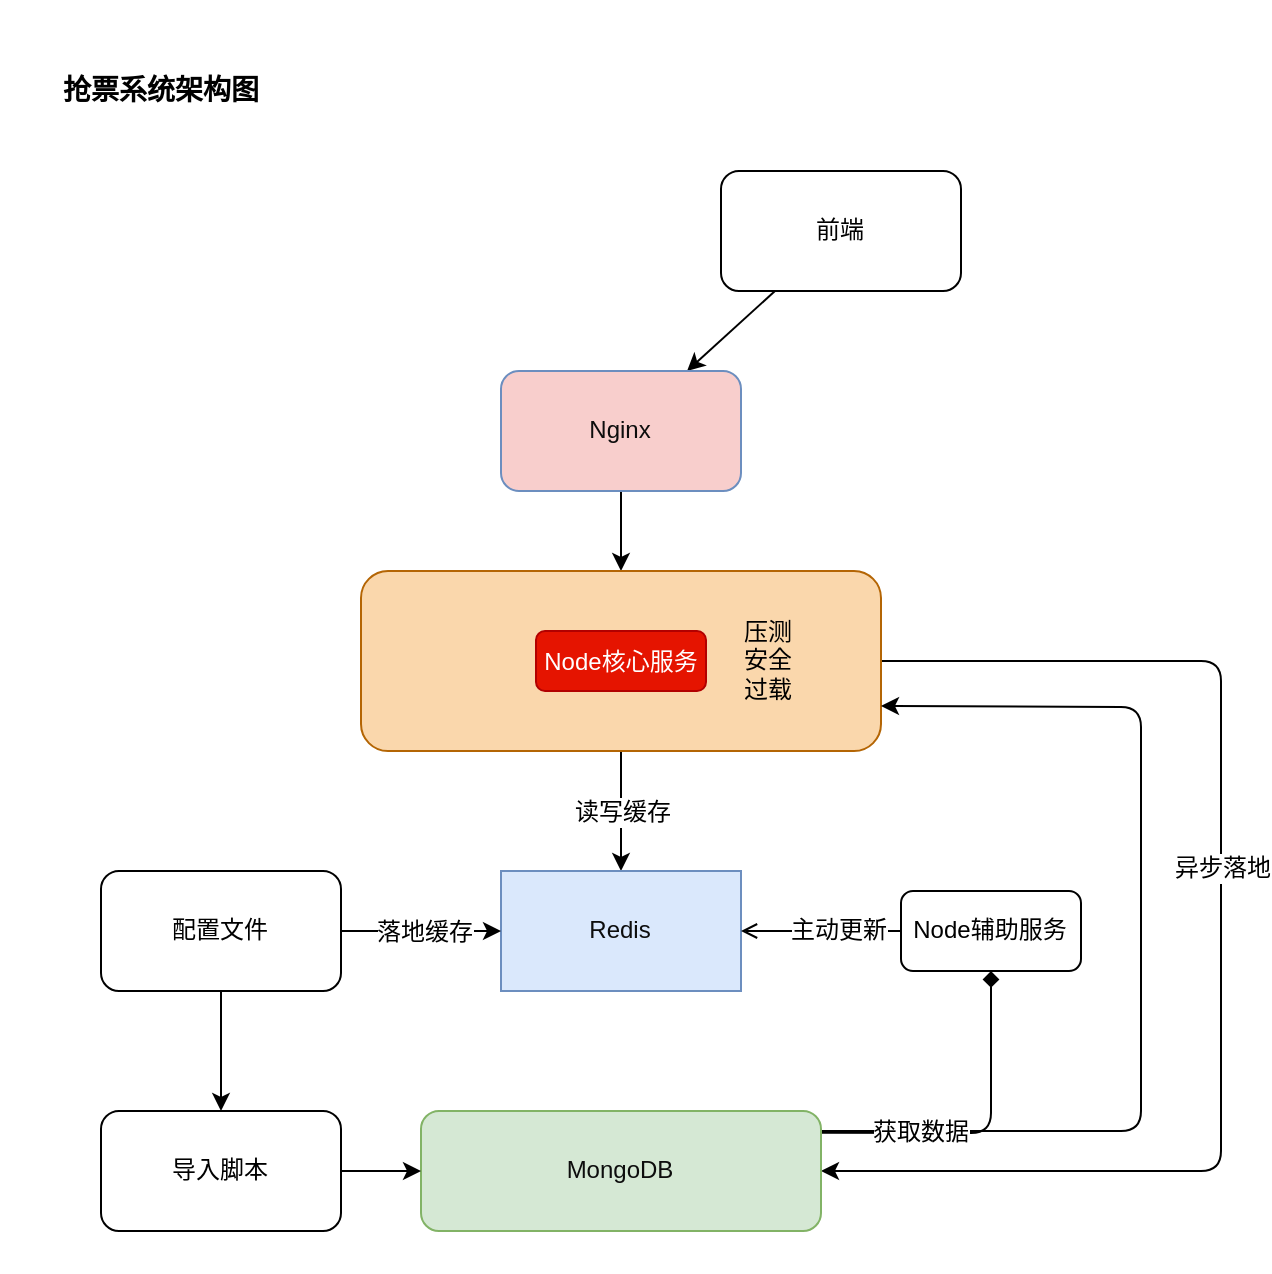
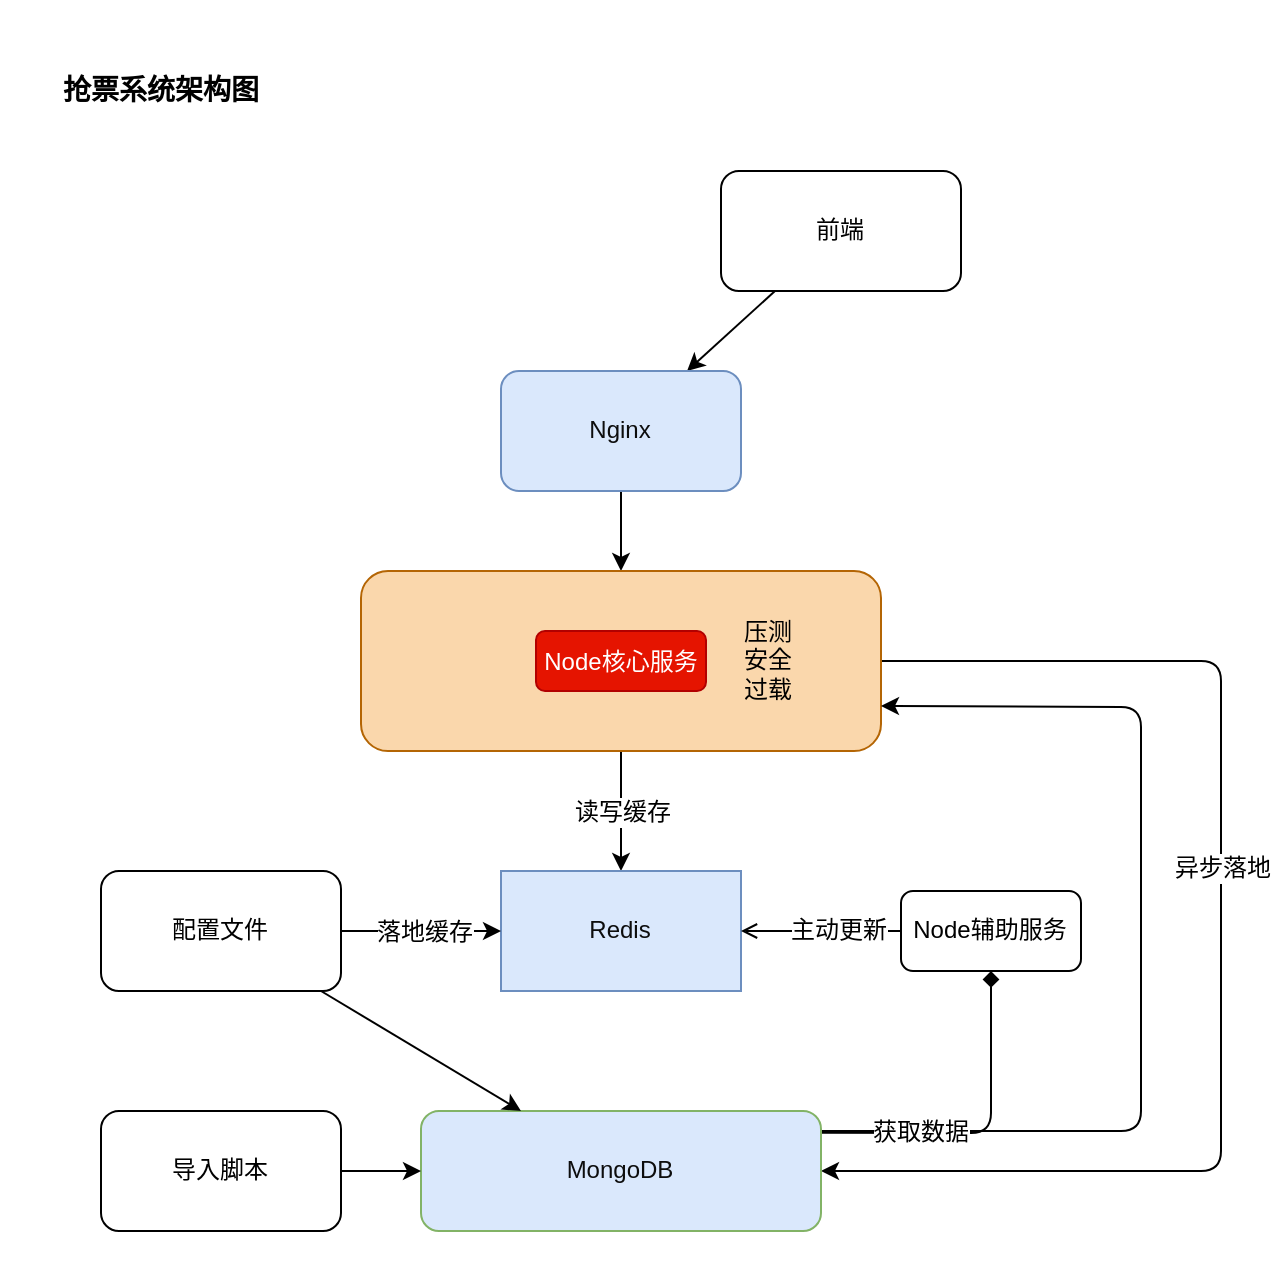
node "Nginx": fillcolor #f8cecc -> #dae8fc
edge "配置文件" -> "导入脚本": now "配置文件" -> "MongoDB"
node "MongoDB": fillcolor #d5e8d4 -> #dae8fc
